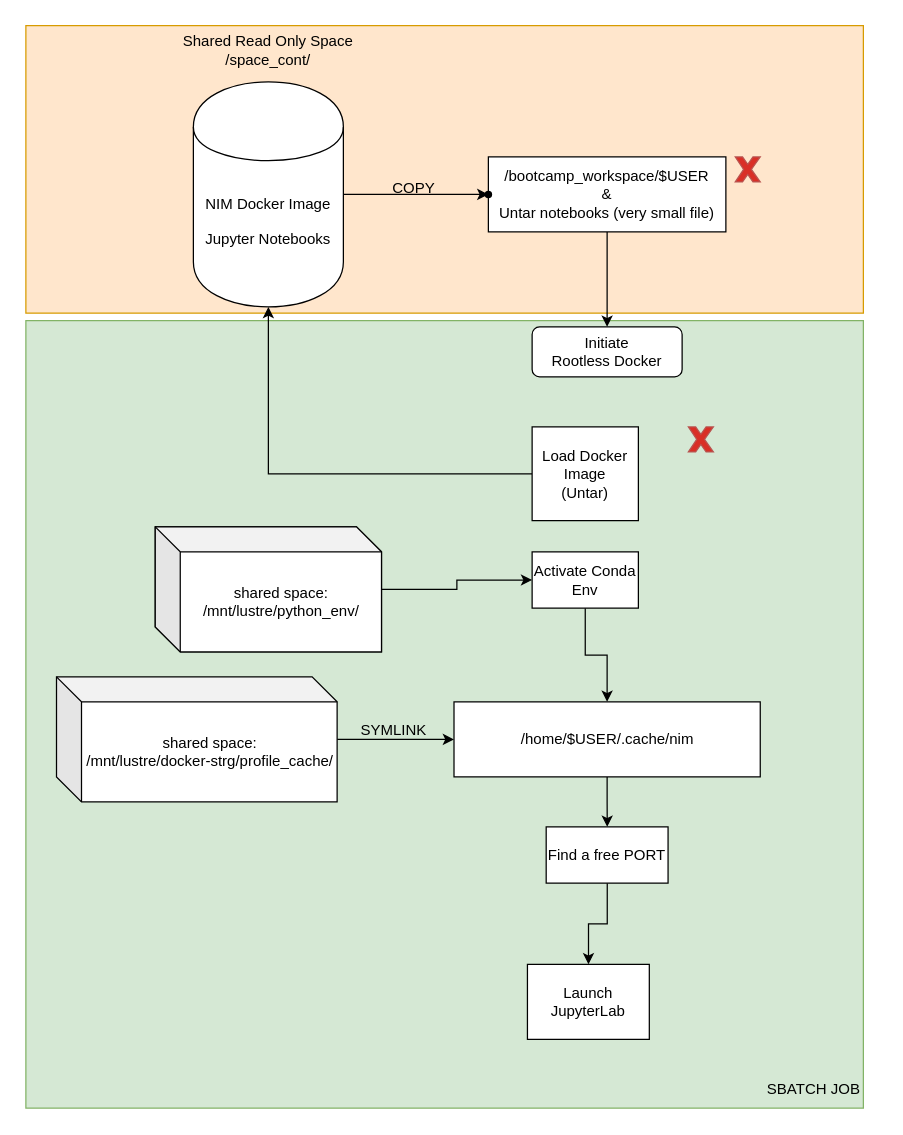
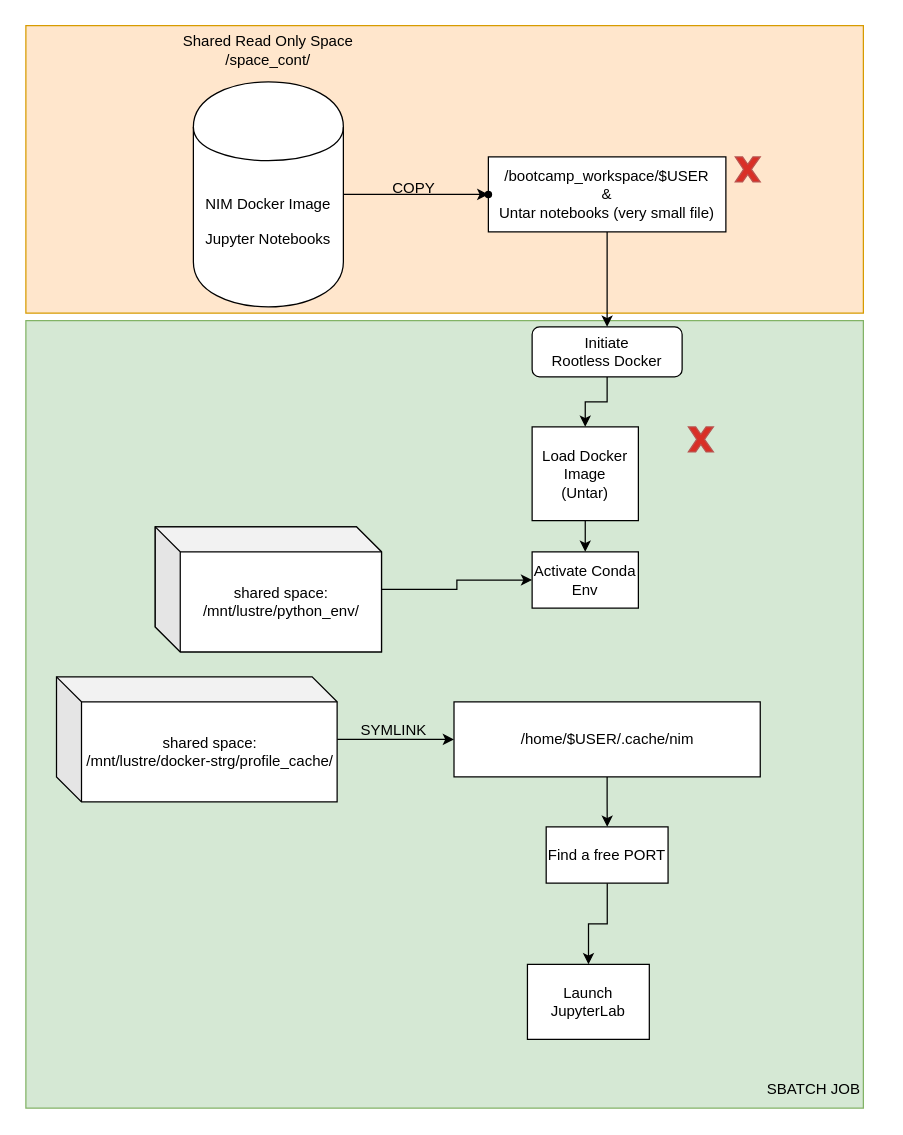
edge "Initiate Rootless Docker" -> "Load Docker Image (Untar)": added
edge "Load Docker Image (Untar)" -> "NIM Docker Image Jupyter Notebooks": now "Load Docker Image (Untar)" -> "Activate Conda Env"
edge "Activate Conda Env" -> "/home/$USER/.cache/nim": removed
